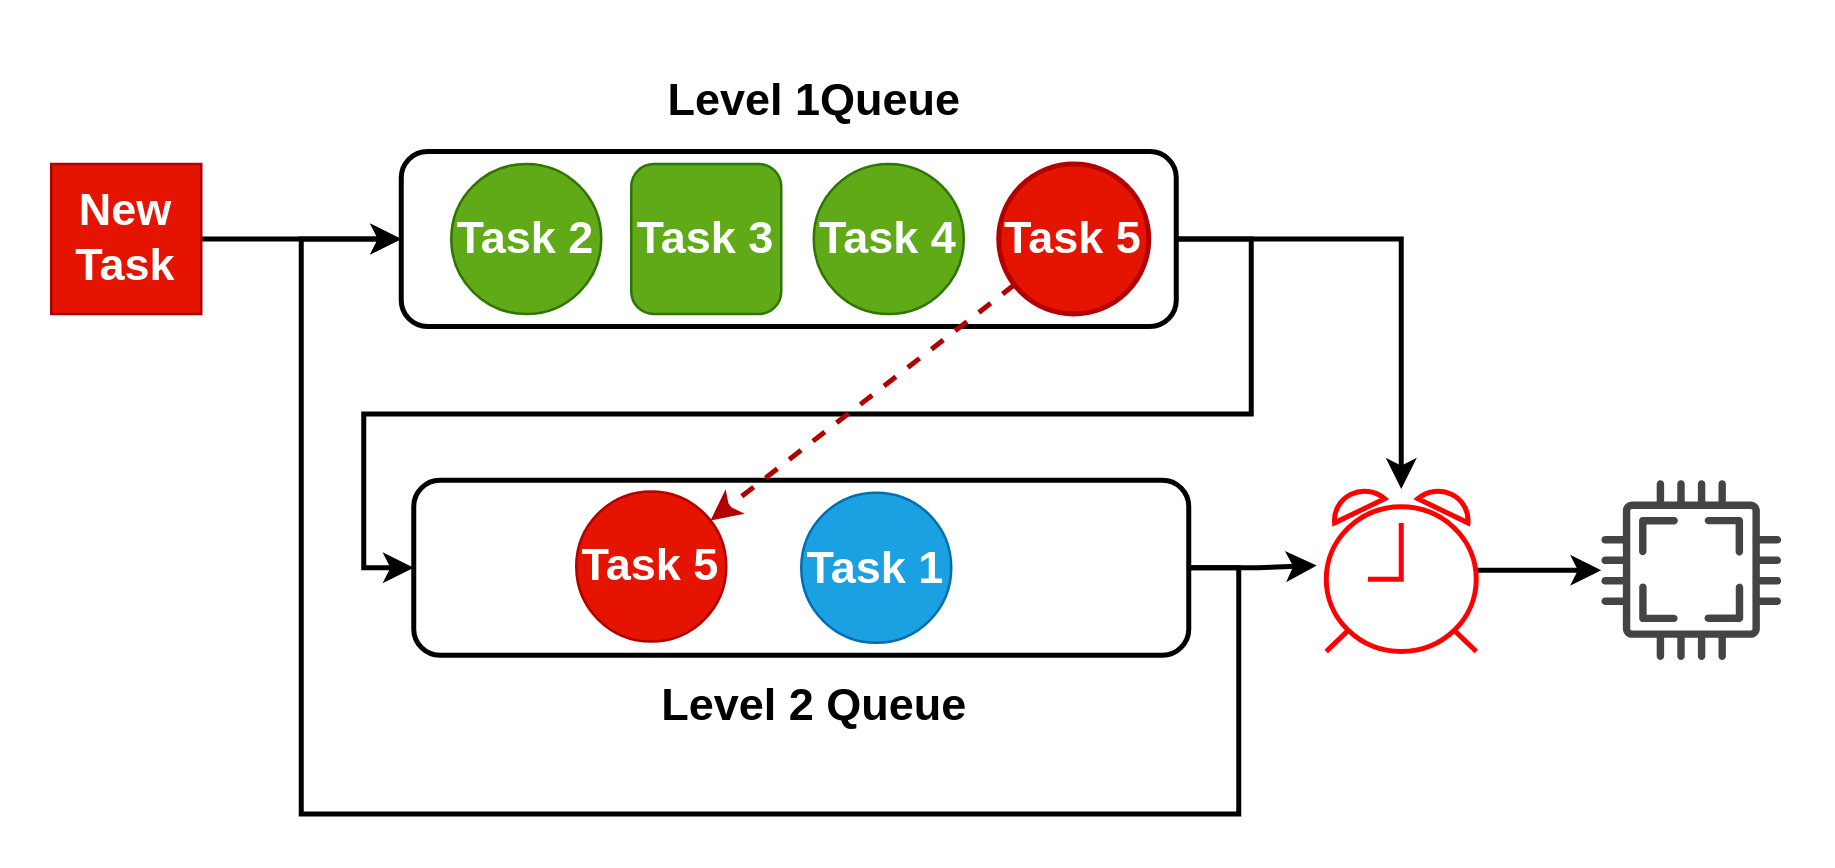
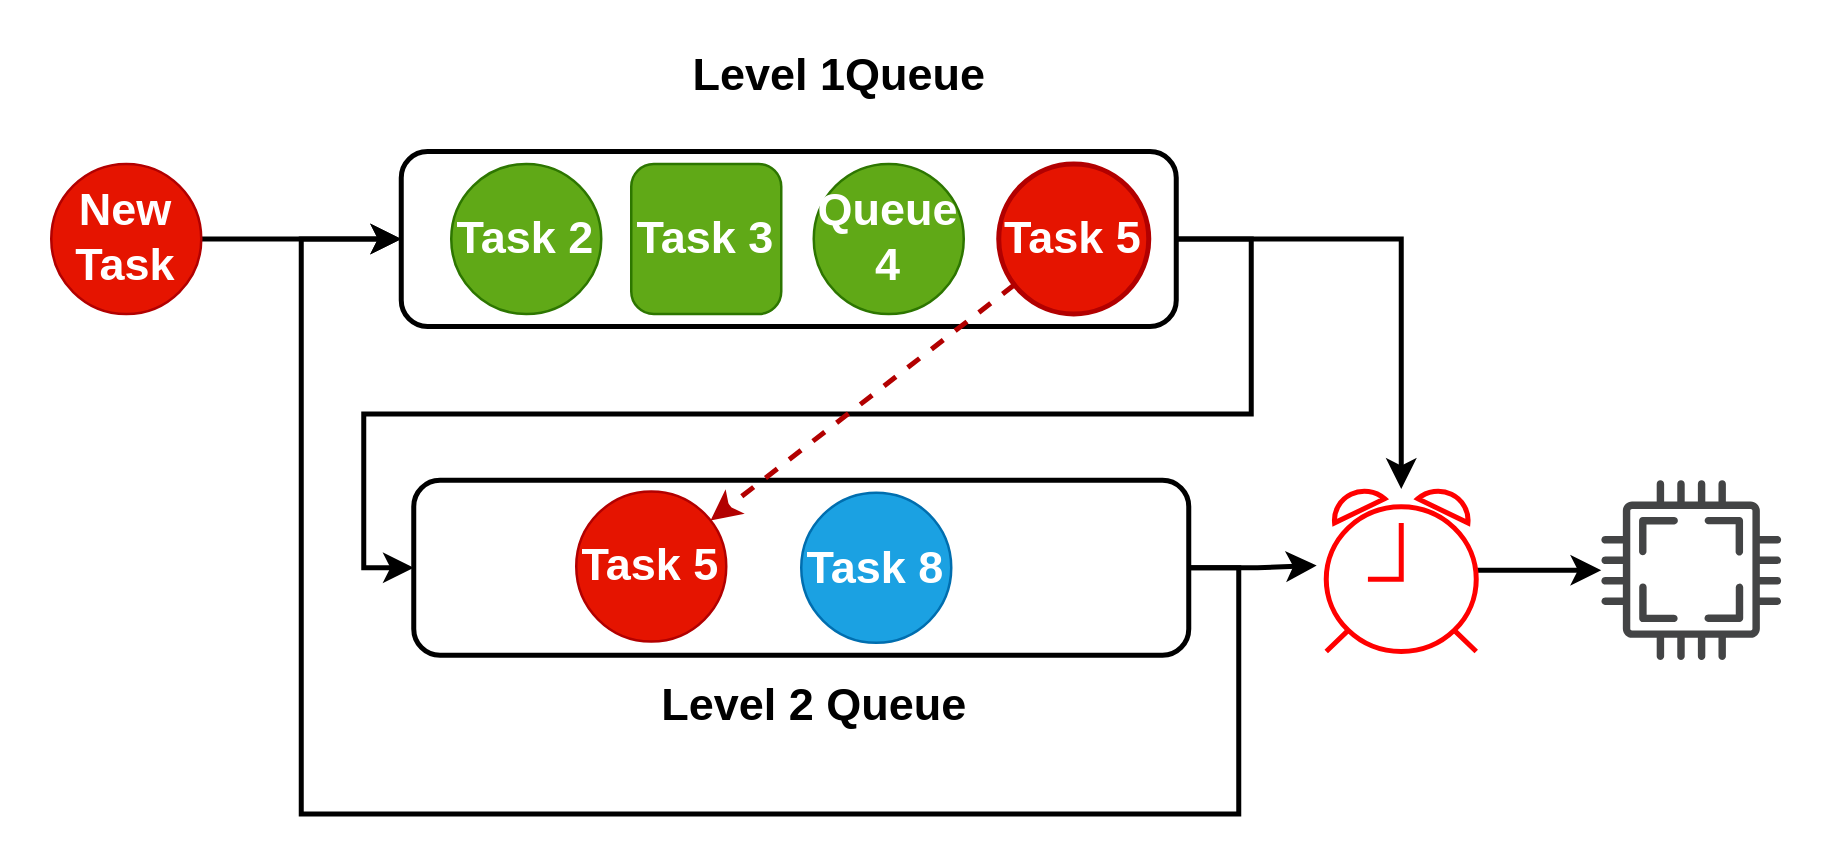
node "Level 1Queue": moved (814, 101) -> (839, 76)
node "New Task": shape rectangle -> ellipse
node "Task 4": label "Task 4" -> "Queue 4"
node "Task 1": label "Task 1" -> "Task 8"
